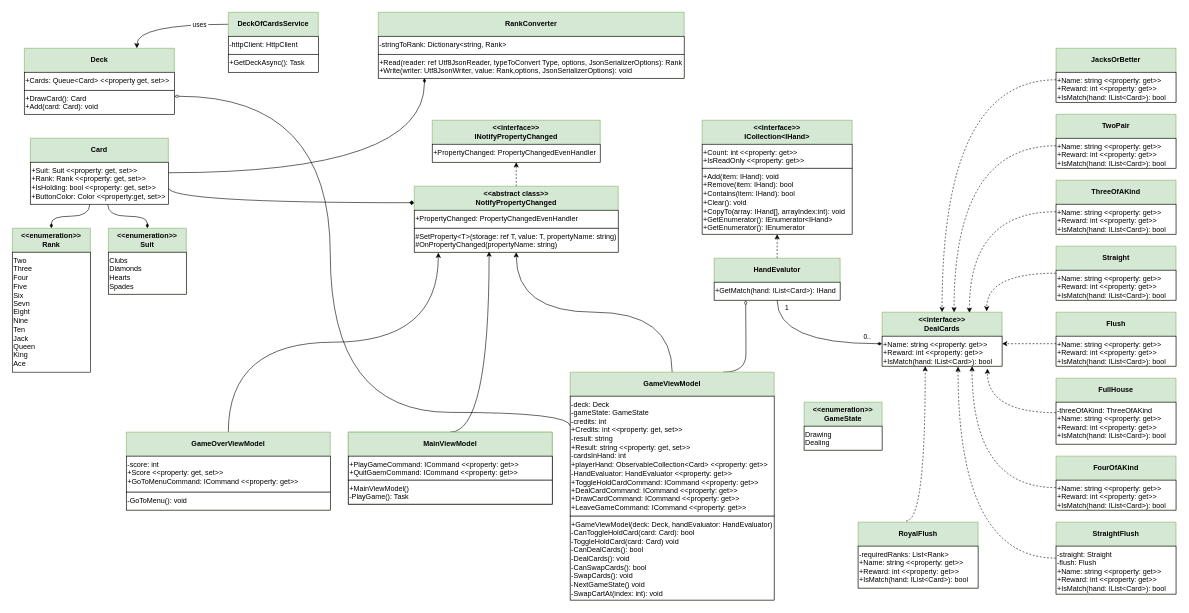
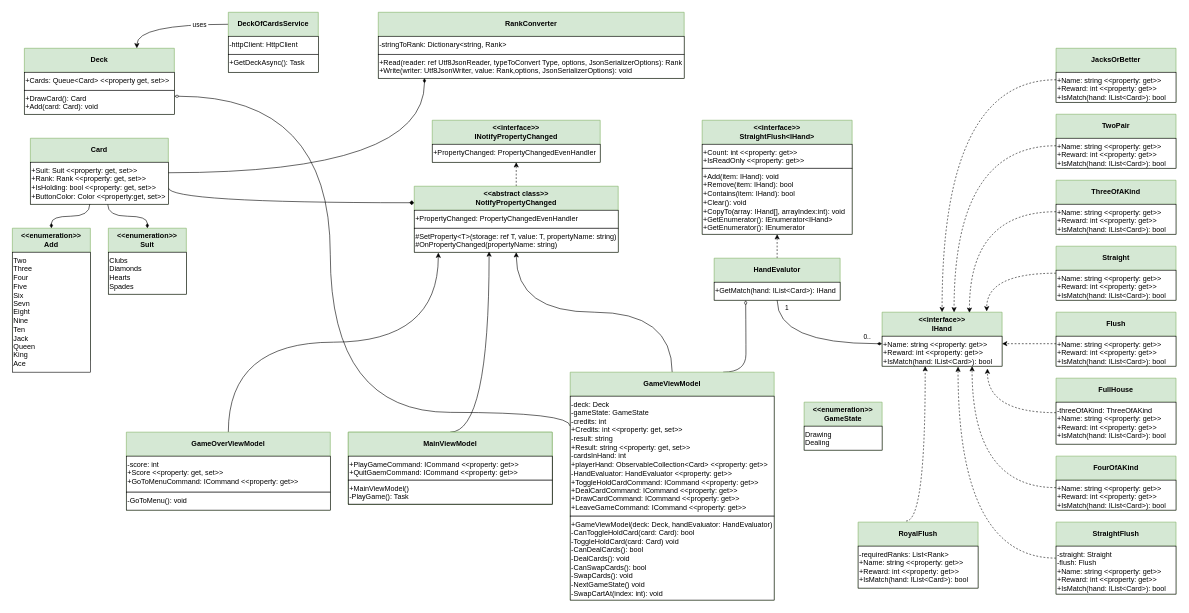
node "<<interface>> ICollection<IHand>": label "<<interface>> ICollection<IHand>" -> "<<interface>> StraightFlush<IHand>"
node "<<enumeration>> Rank": label "<<enumeration>> Rank" -> "<<enumeration>> Add"
node "<<interface>> DealCards": label "<<interface>> DealCards" -> "<<interface>> IHand"
